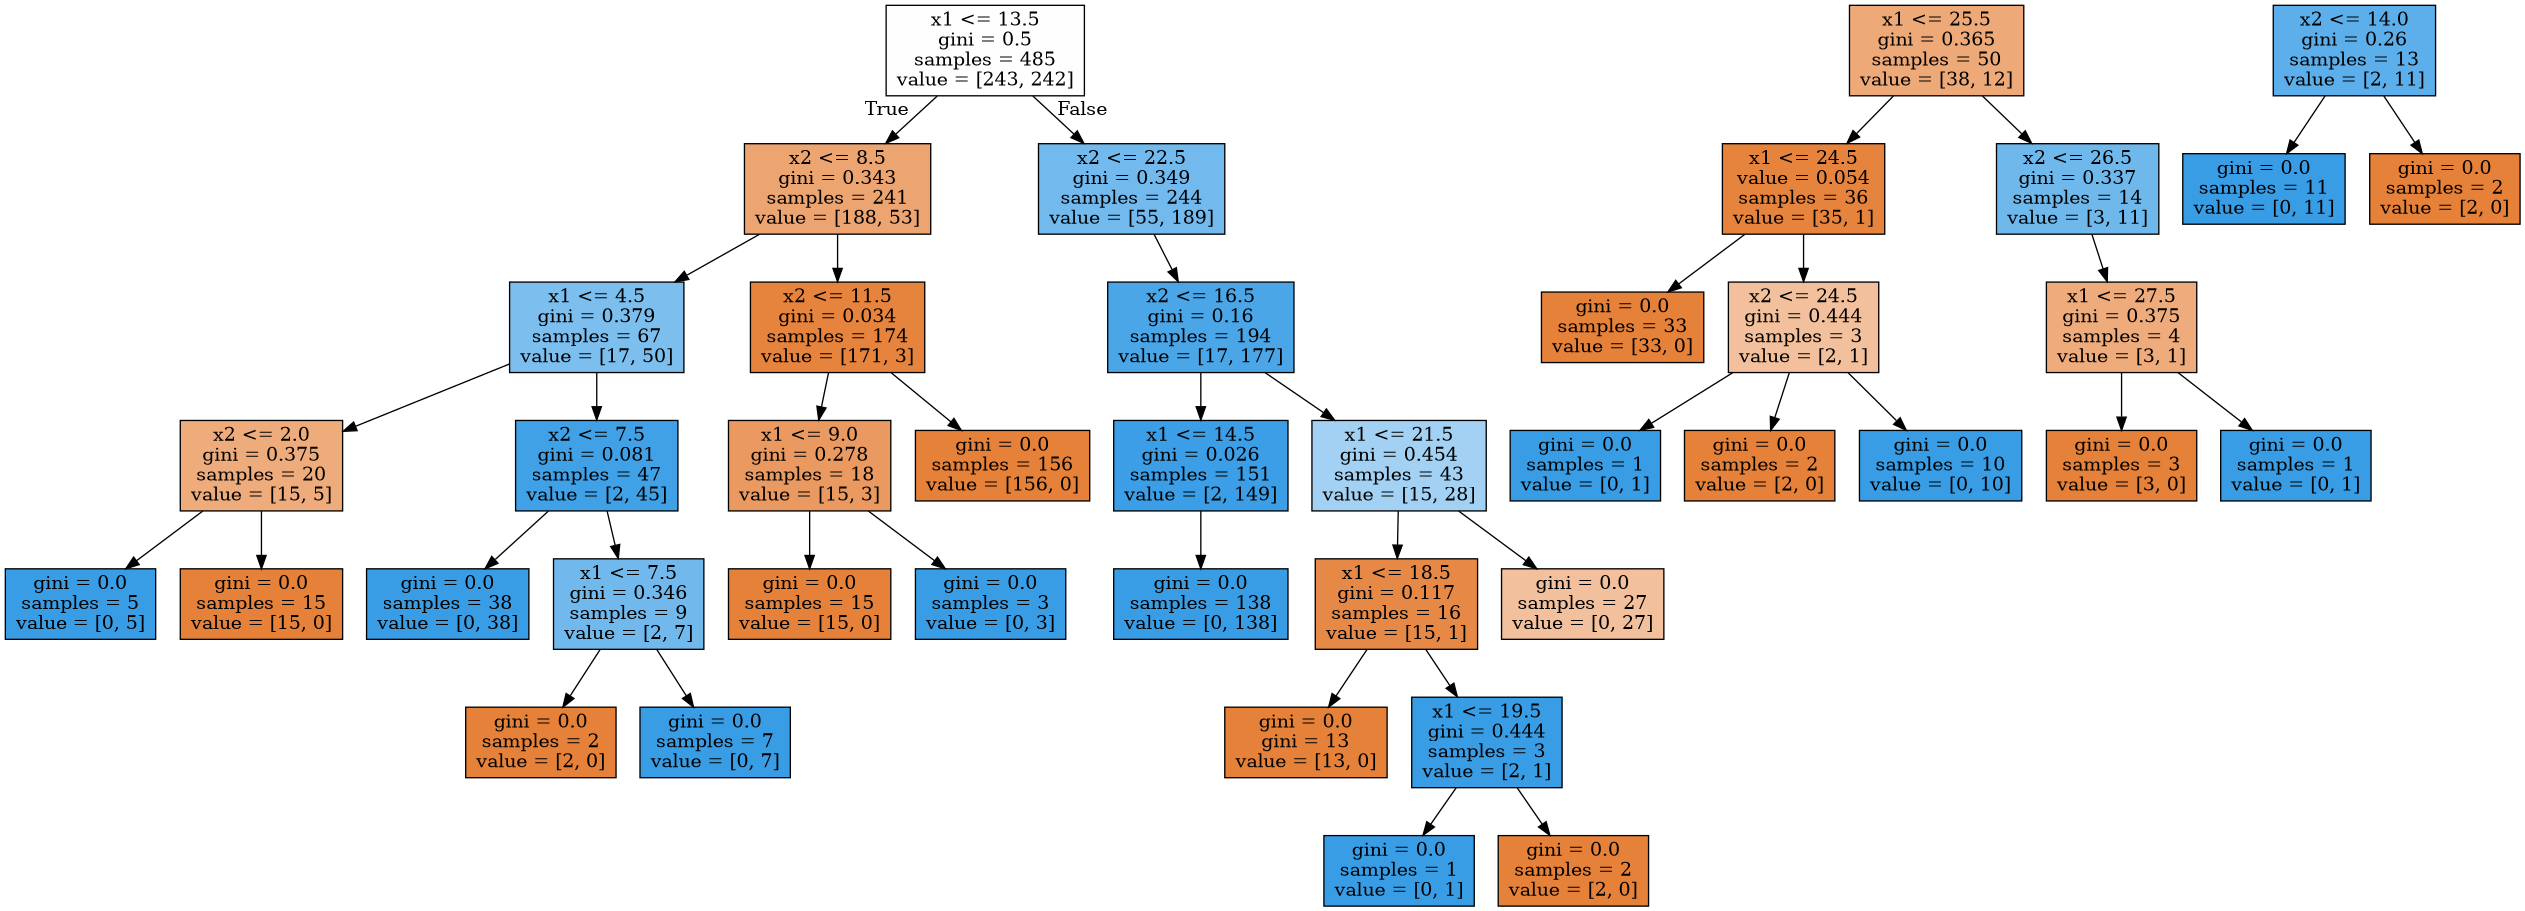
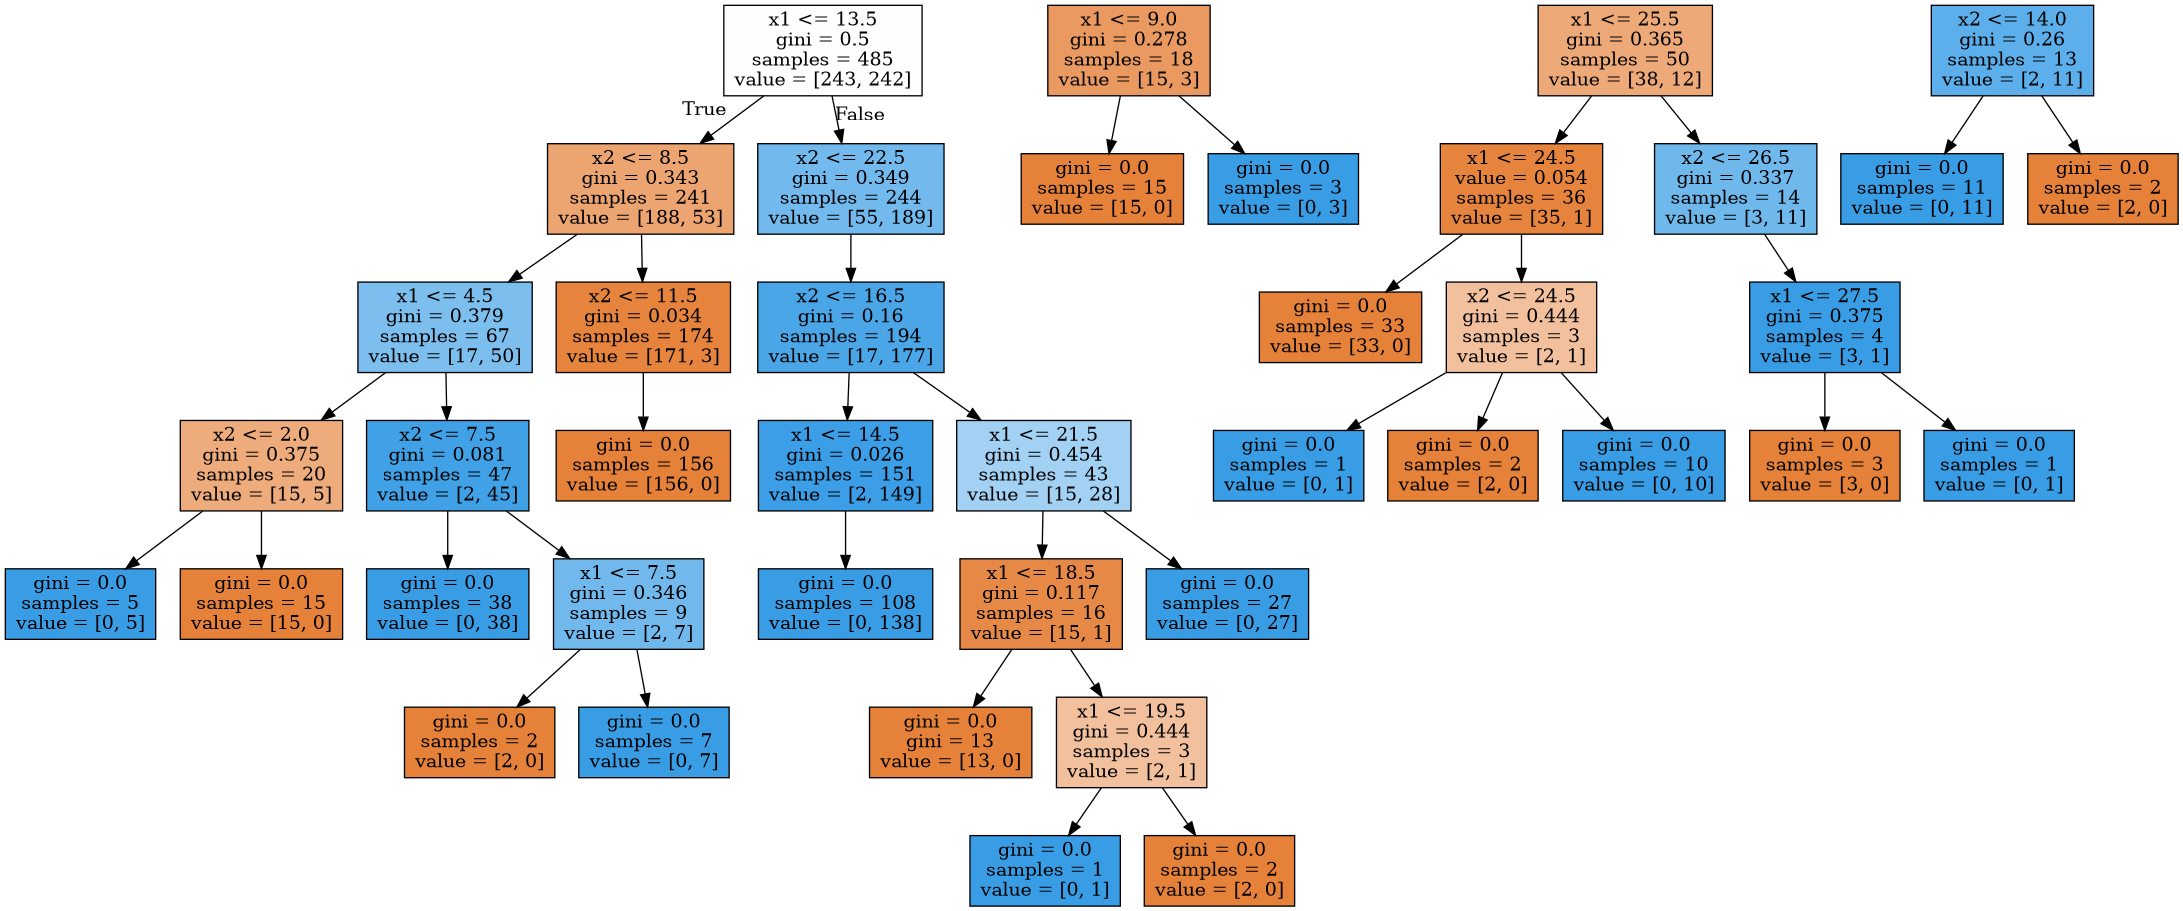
node "x1 <= 27.5 gini = 0.375 samples = 4 value = [3, 1]": fillcolor #e58139aa -> #399de5ff
edge "x2 <= 11.5 gini = 0.034 samples = 174 value = [171, 3]" -> "x1 <= 9.0 gini = 0.278 samples = 18 value = [15, 3]": removed
node "gini = 0.0 samples = 138 value = [0, 138]": label "gini = 0.0 samples = 138 value = [0, 138]" -> "gini = 0.0 samples = 108 value = [0, 138]"
node "gini = 0.0 samples = 27 value = [0, 27]": fillcolor #e581397f -> #399de5ff
node "x1 <= 19.5 gini = 0.444 samples = 3 value = [2, 1]": fillcolor #399de5ff -> #e581397f
